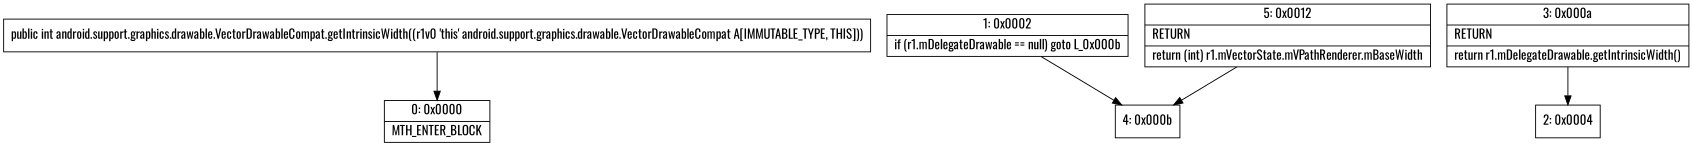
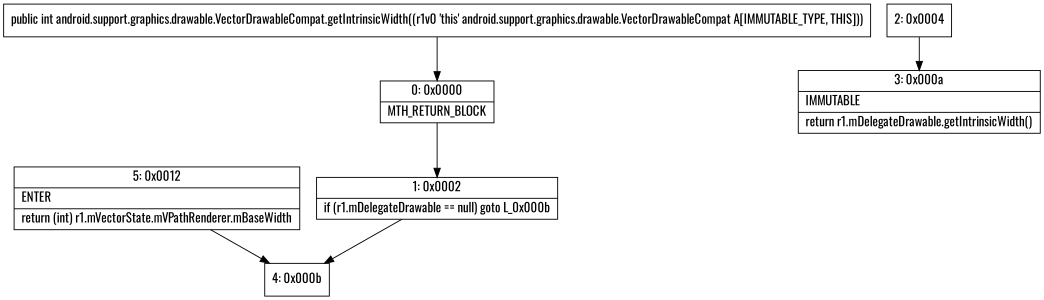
node "5: 0x0012": text "RETURN" -> "ENTER"
node "3: 0x000a": text "RETURN" -> "IMMUTABLE"
edge "3: 0x000a" -> "2: 0x0004": reversed
node "0: 0x0000": text "MTH_ENTER_BLOCK" -> "MTH_RETURN_BLOCK"
edge "0: 0x0000" -> "1: 0x0002": added
